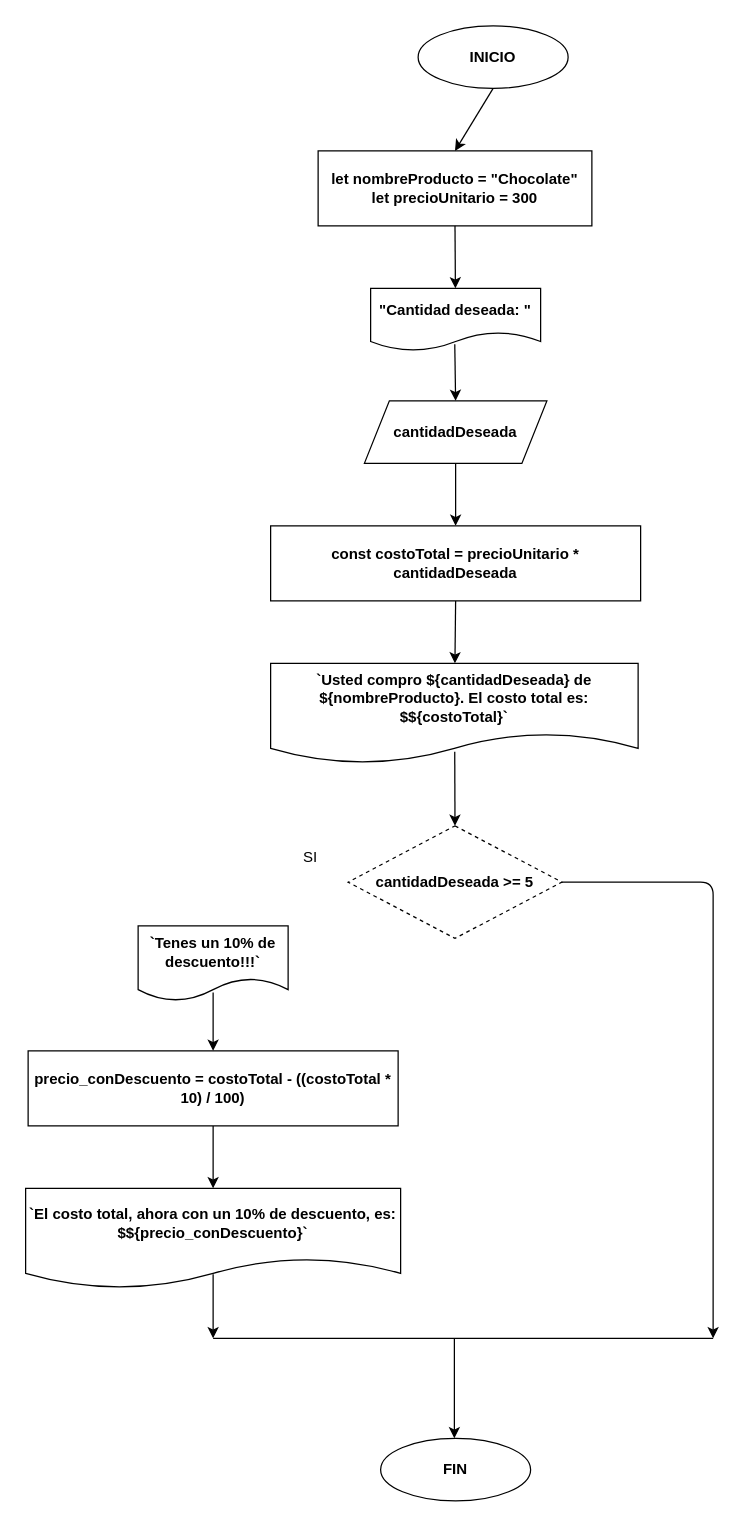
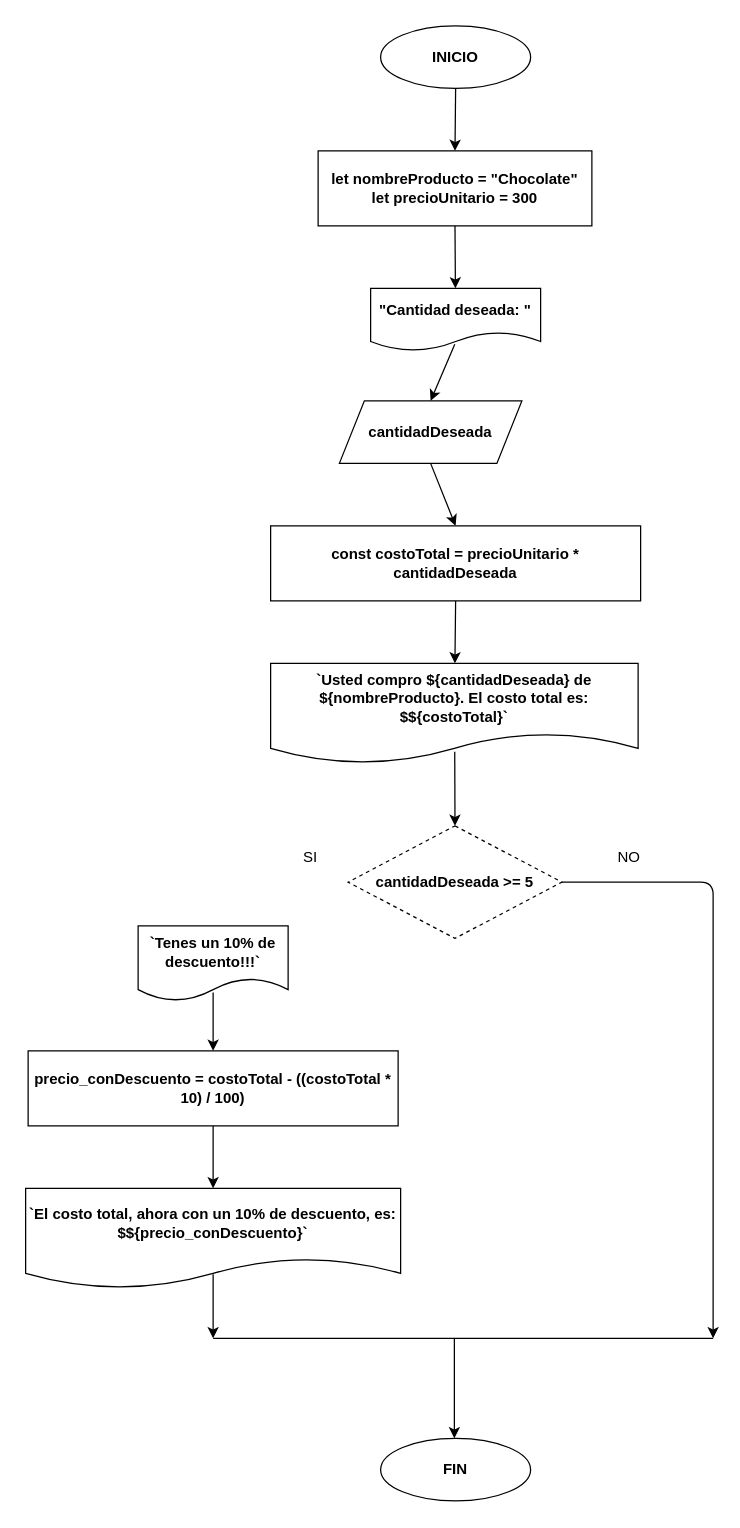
node "INICIO": moved (493, 57) -> (456, 57)
node "cantidadDeseada": moved (456, 432) -> (431, 432)
node "NO": added
